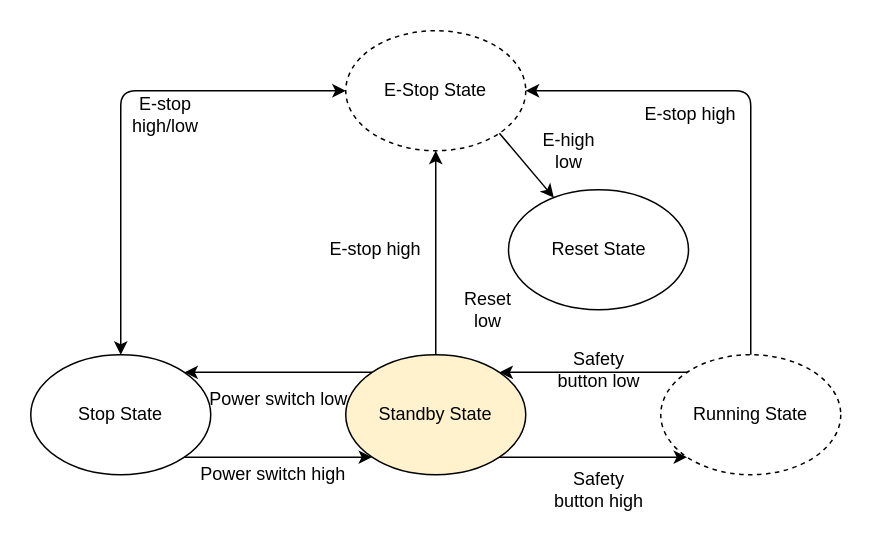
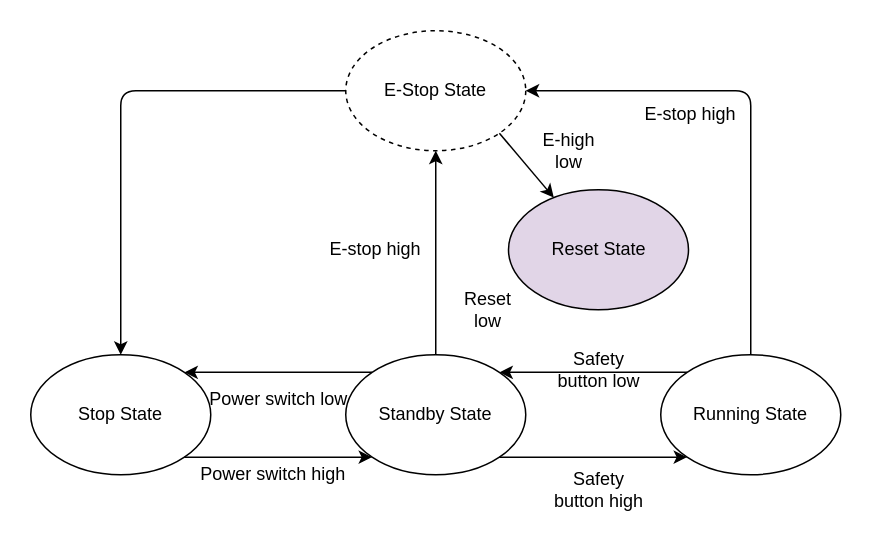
edge "E-Stop State" -- "Stop State": arrowhead classic -> none
node "E-stop high/low": removed
node "Reset State": fillcolor #ffffff -> #e1d5e7
node "Standby State": fillcolor #fff2cc -> #ffffff
node "Running State": style dashed -> solid
